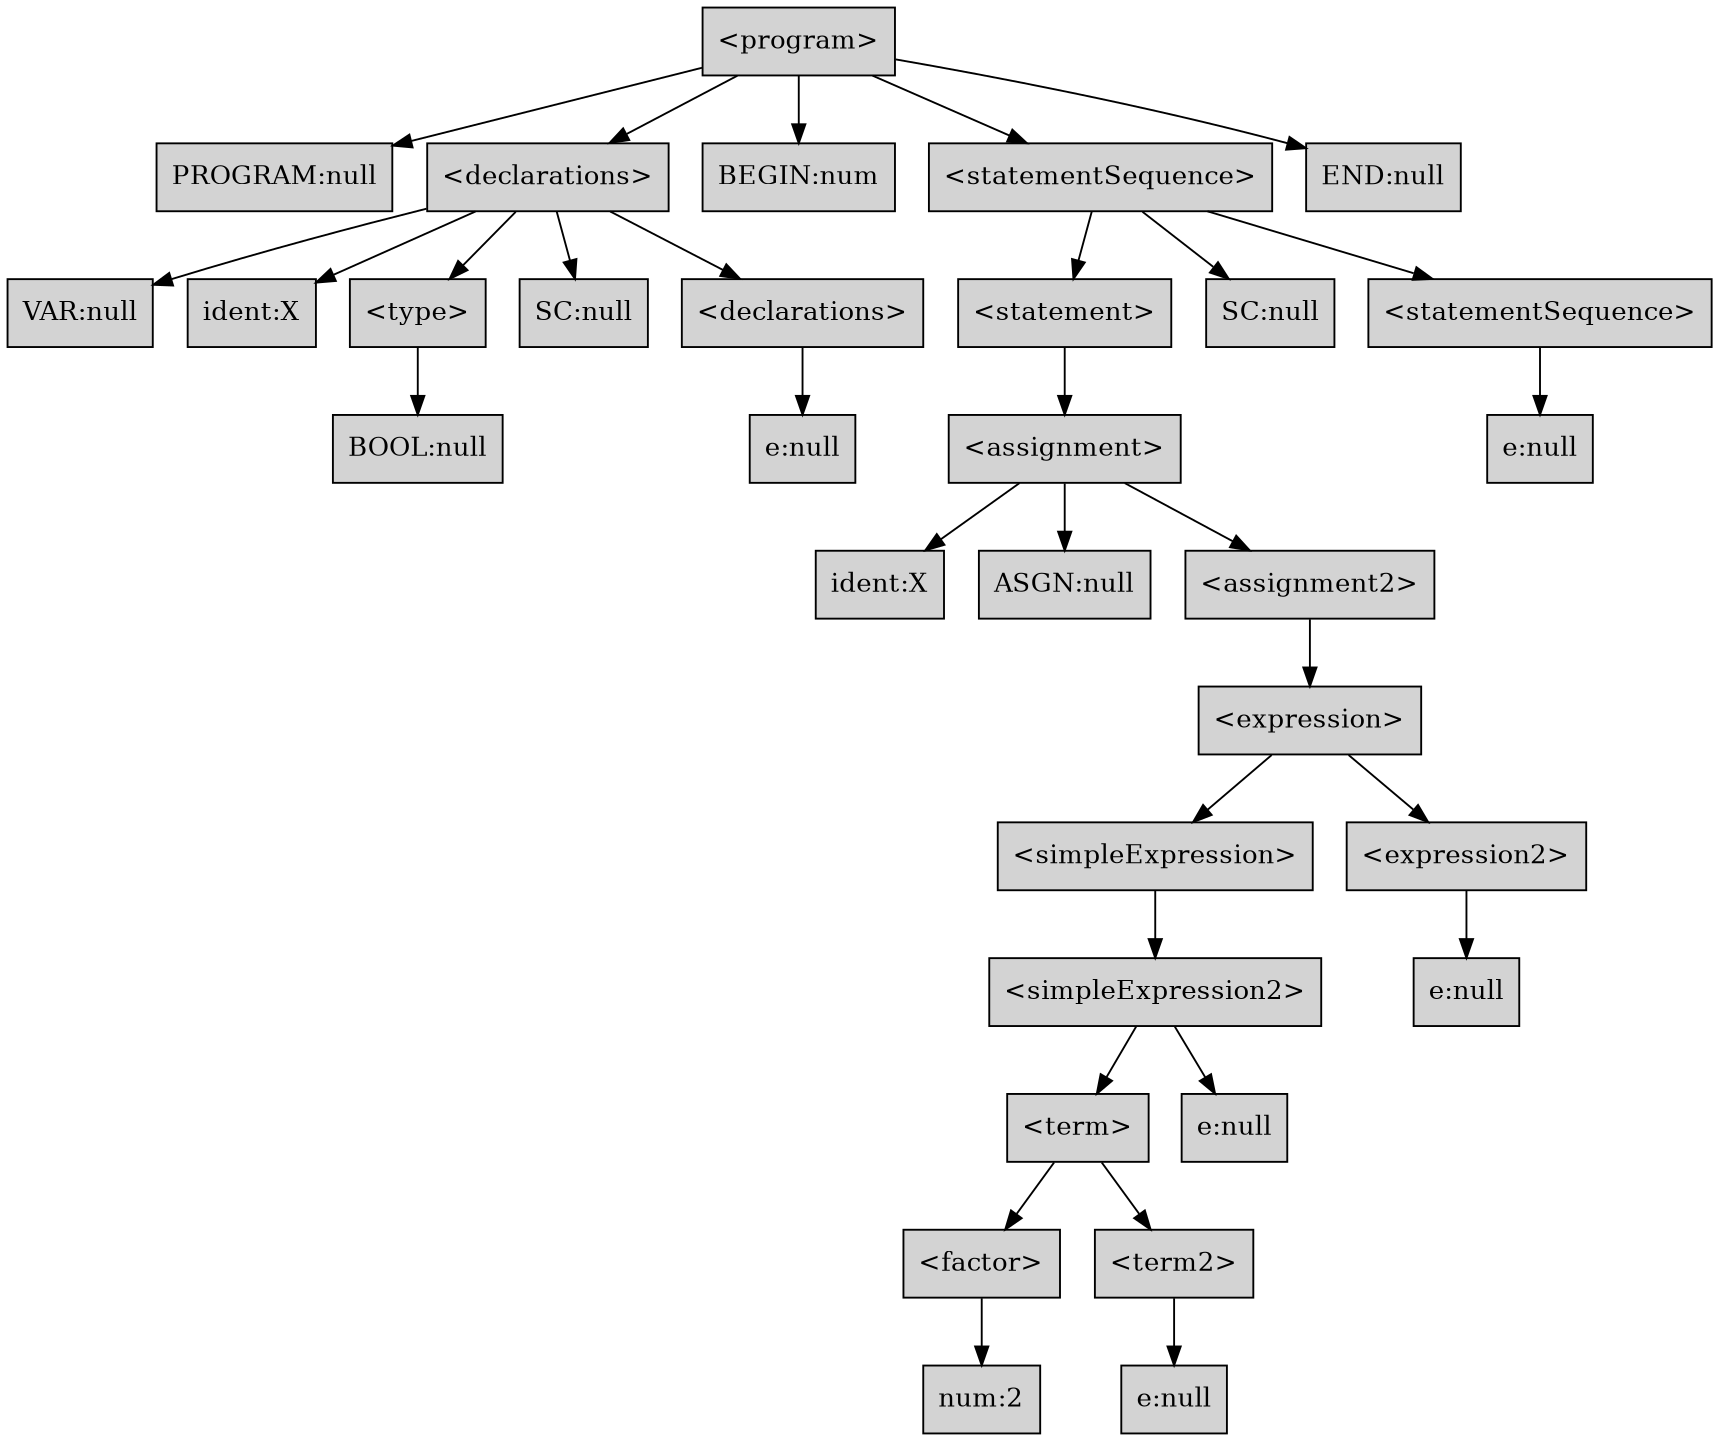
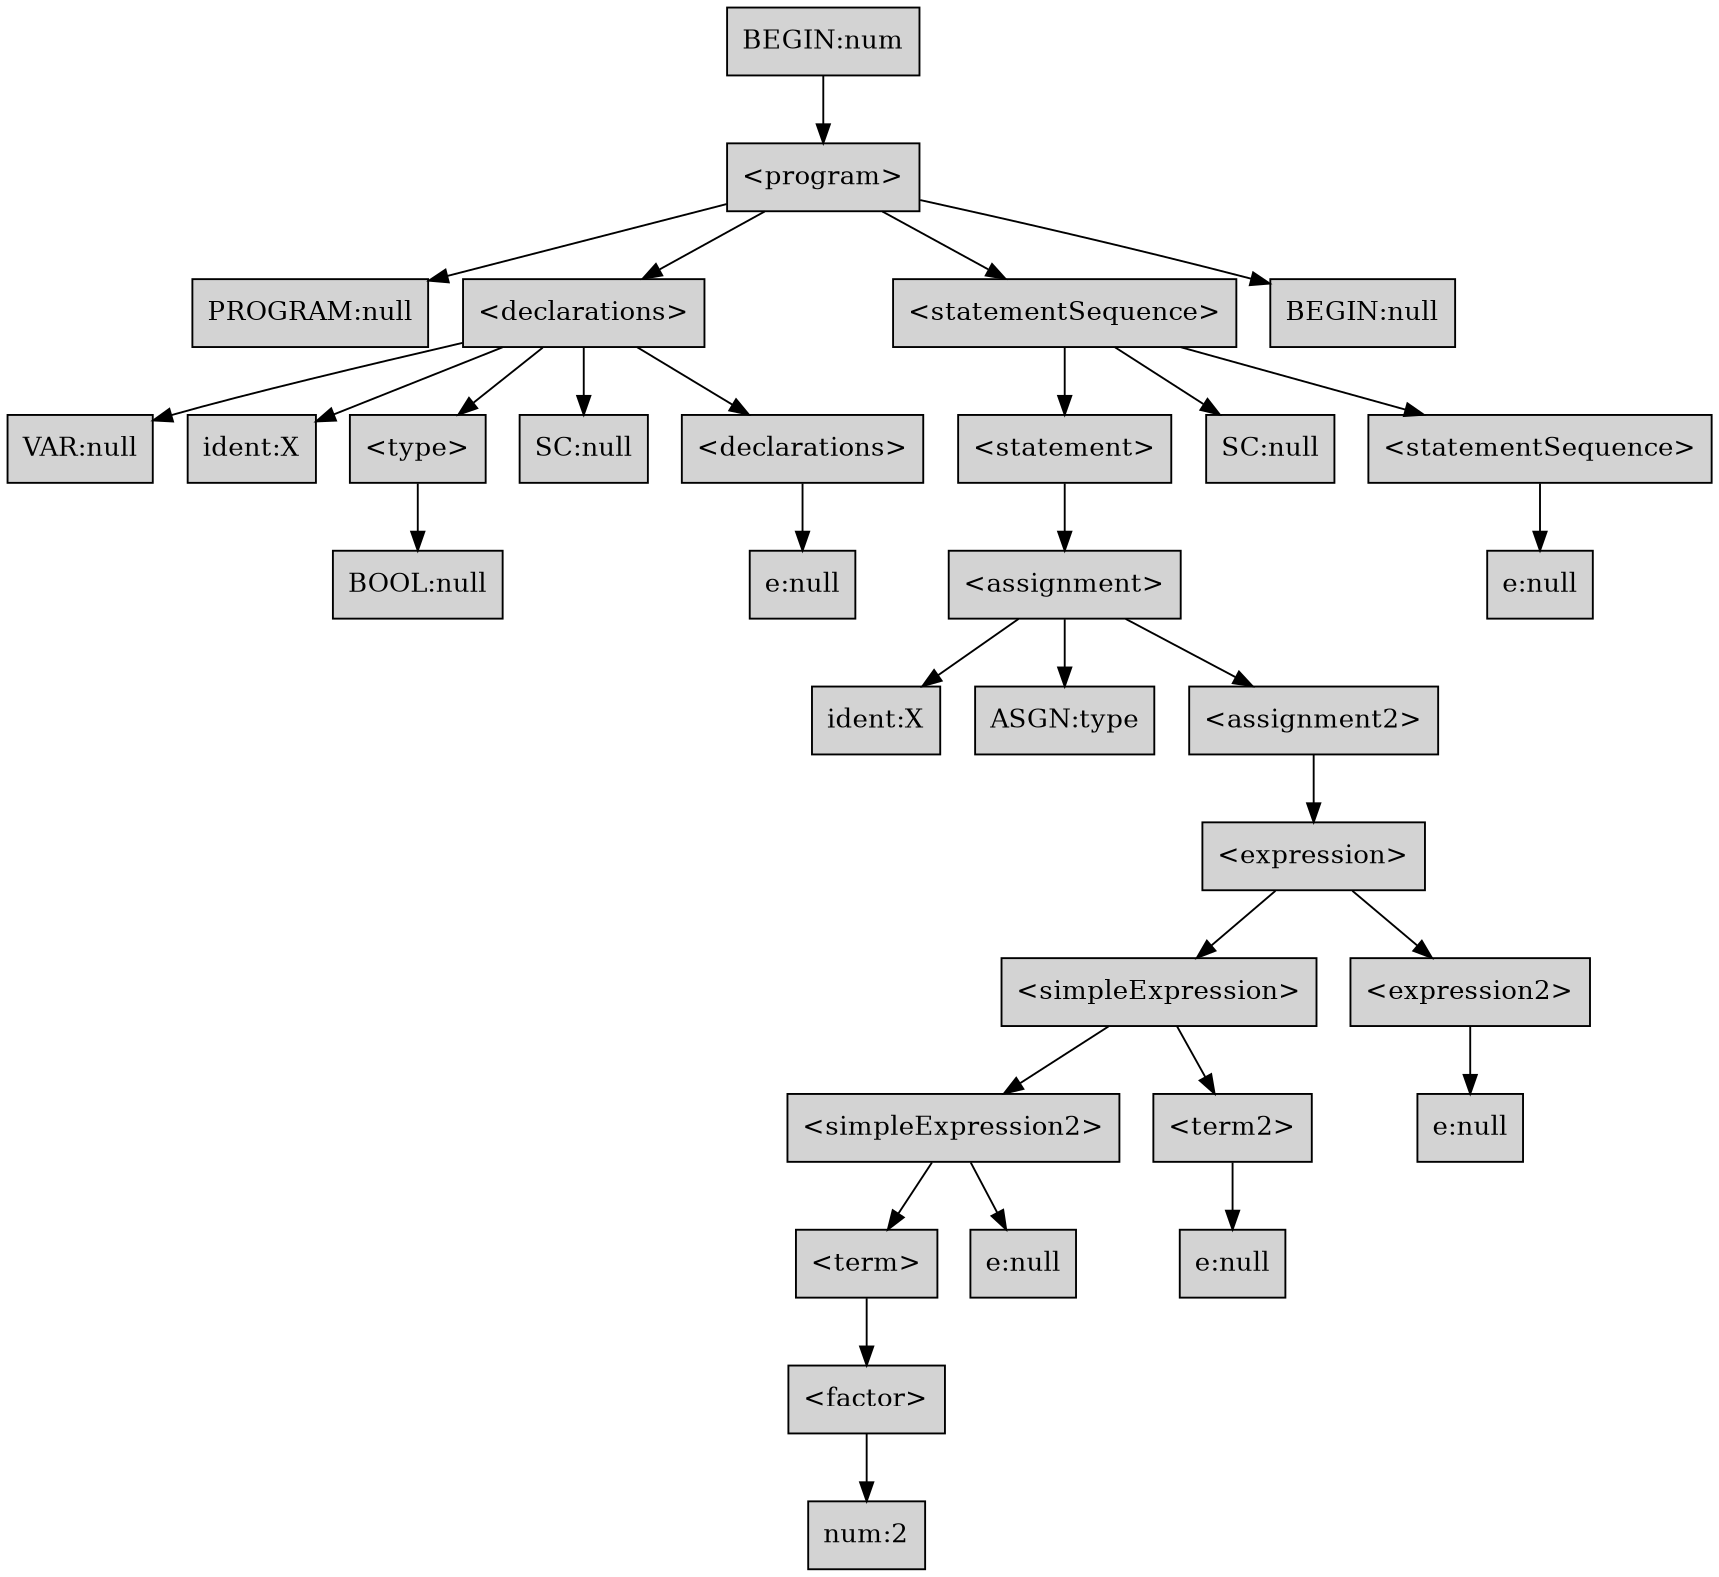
edge "<program>" -> "BEGIN:num": reversed
node "END:null": label "END:null" -> "BEGIN:null"
node "ASGN:null": label "ASGN:null" -> "ASGN:type"
edge "<term>" -> "<term2>": now "<simpleExpression>" -> "<term2>"
